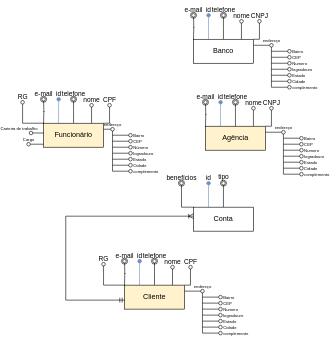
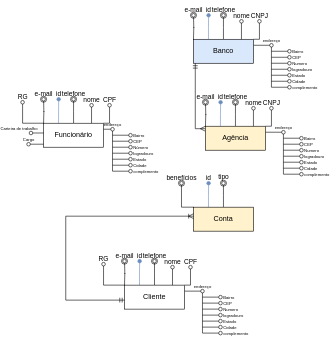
node "Banco": fillcolor #ffffff -> #dae8fc
edge "Banco" -- "Agência": added
node "Funcionário": fillcolor #fff2cc -> #ffffff
node "Conta": fillcolor #ffffff -> #fff2cc
node "Cliente": fillcolor #fff2cc -> #ffffff
